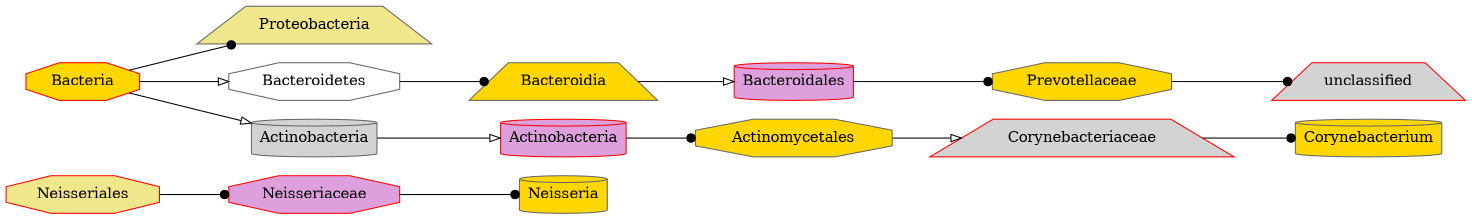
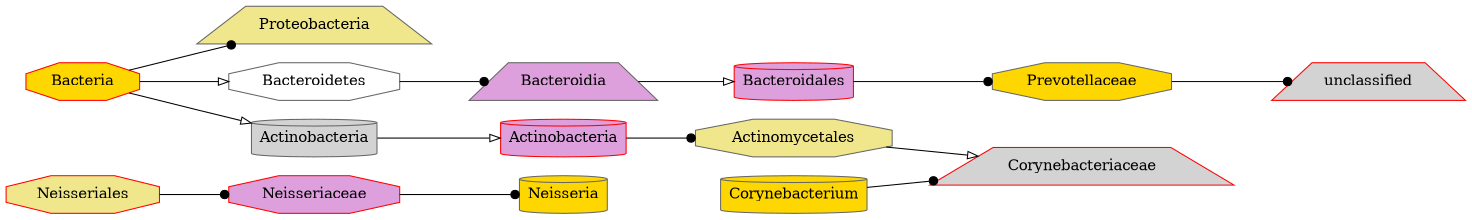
node "Bacteroidia": fillcolor gold -> plum
node "Actinomycetales": fillcolor gold -> khaki
edge "Corynebacteriaceae" -> "Corynebacterium": reversed
